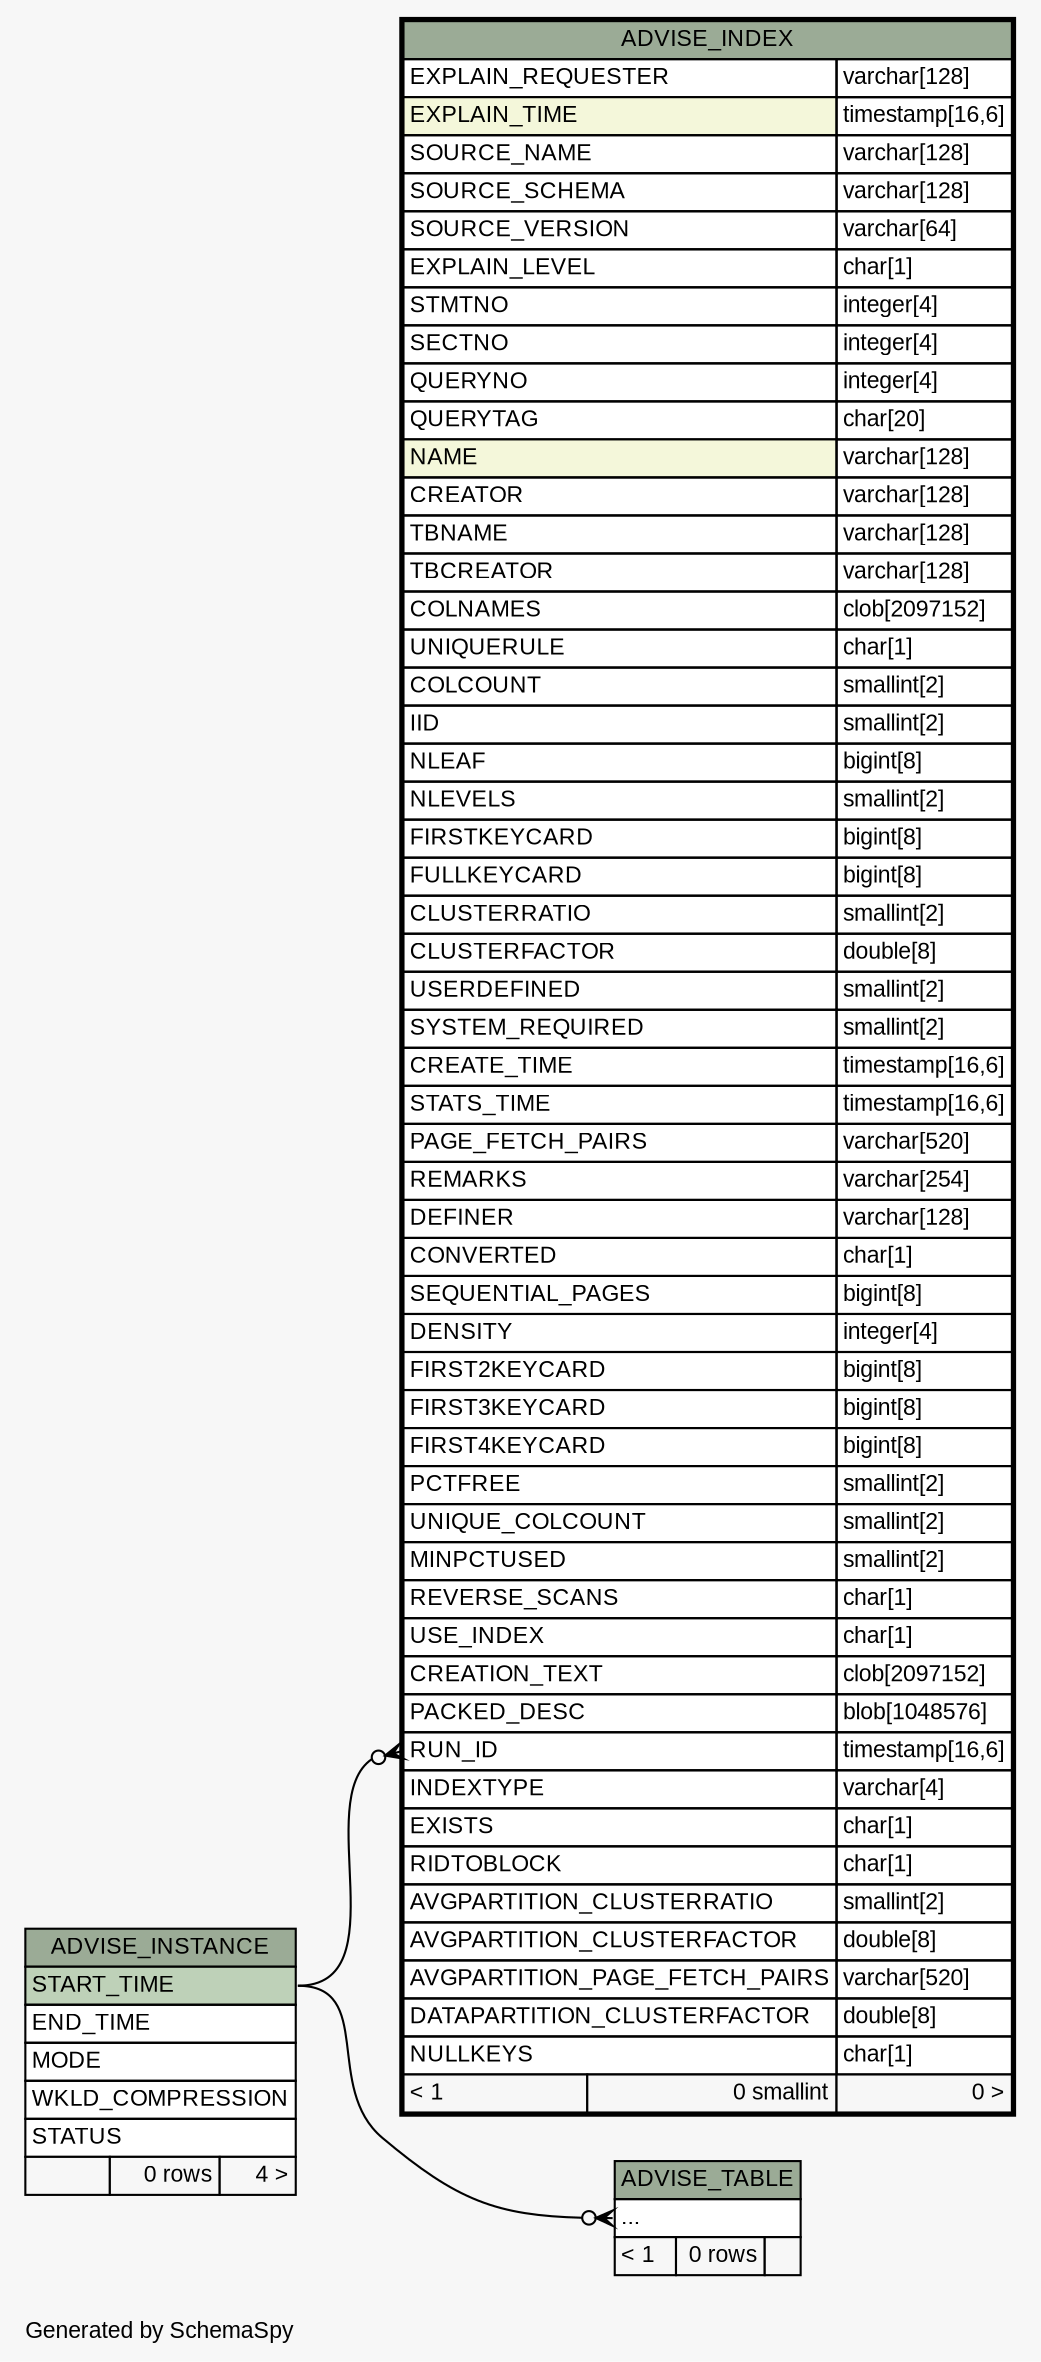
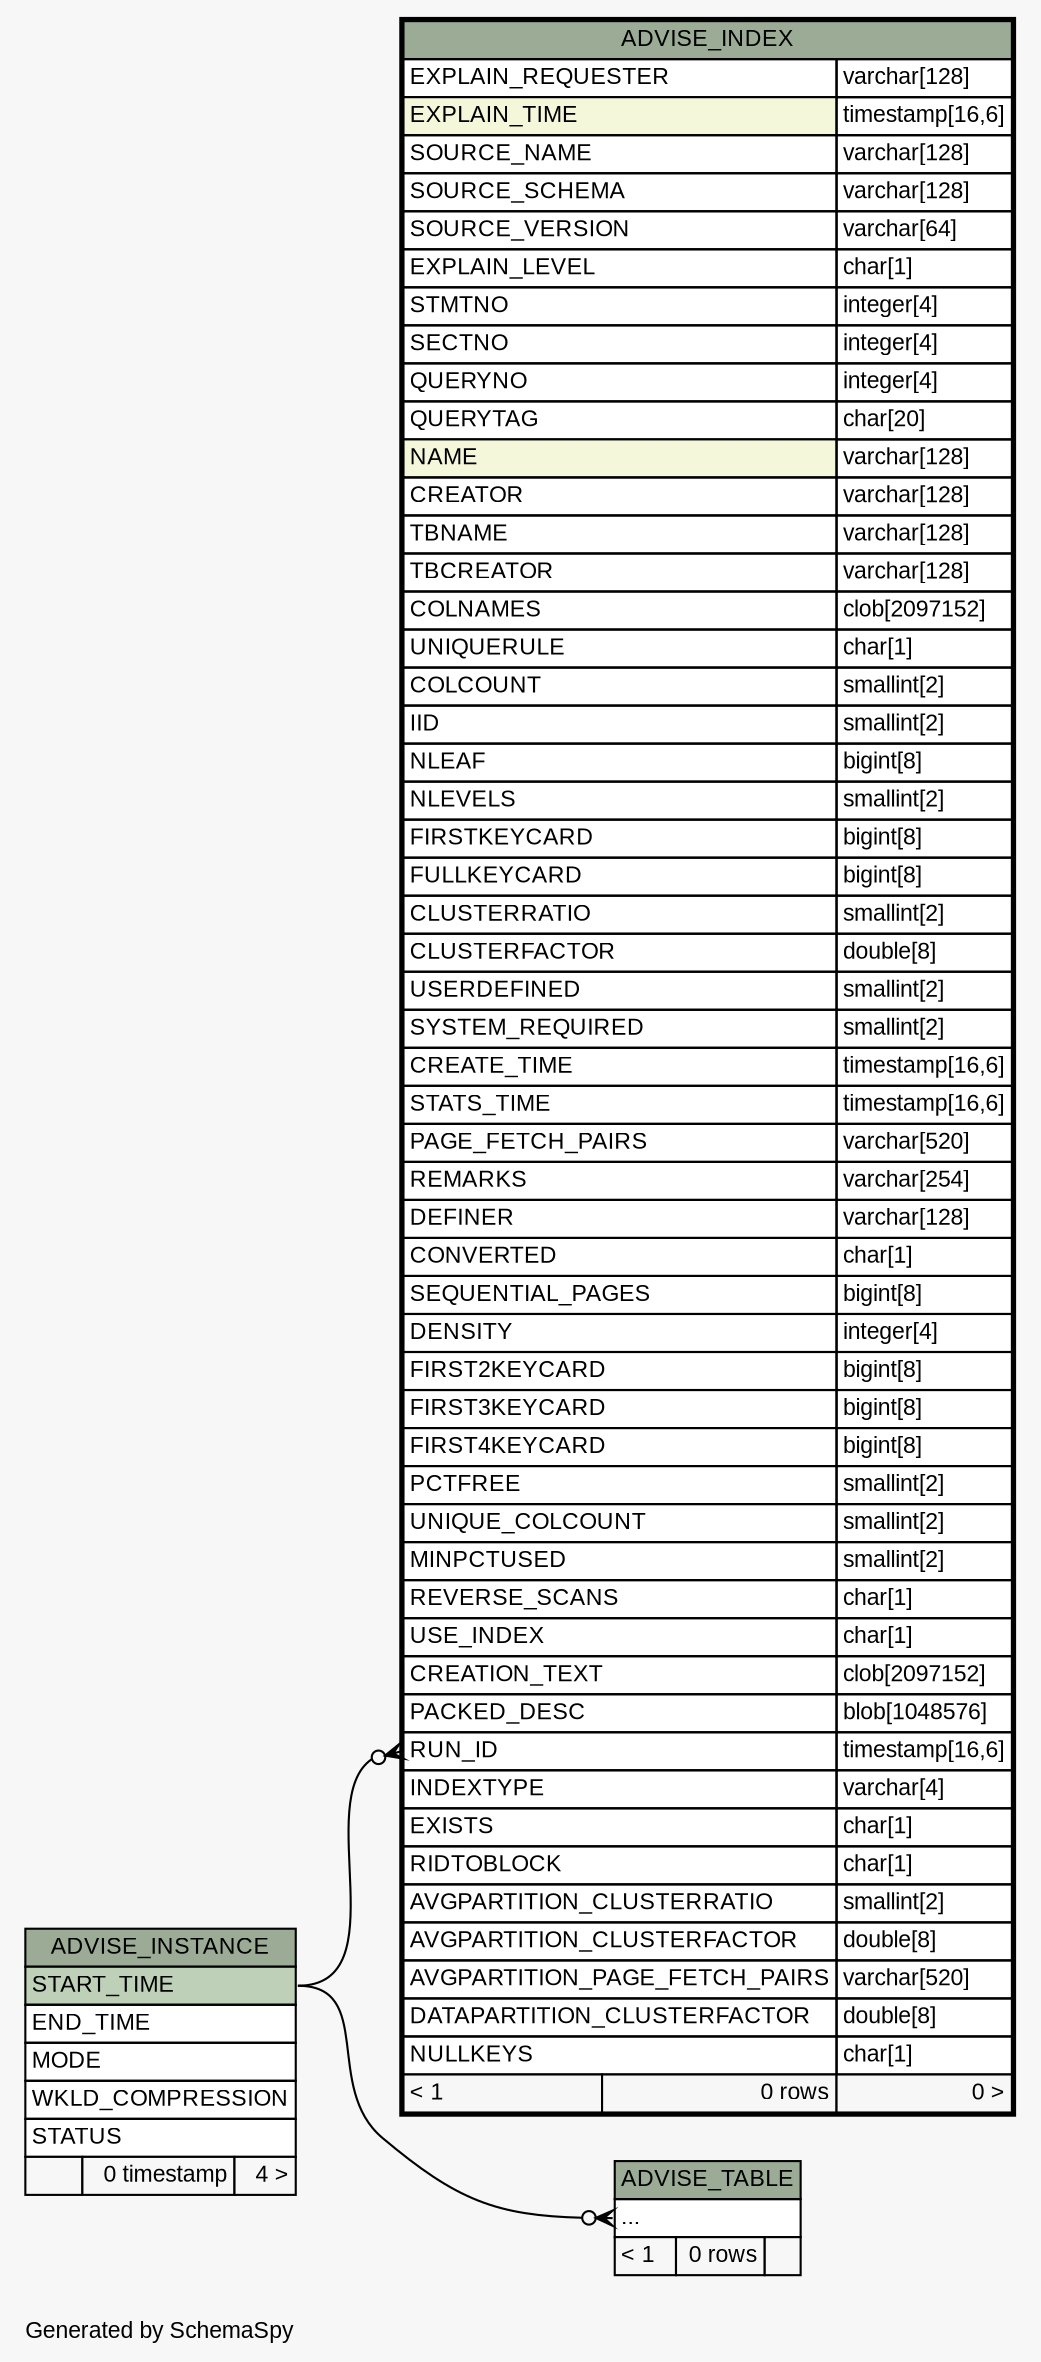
node "ADVISE_INDEX": text "0 smallint" -> "0 rows"
node "ADVISE_INSTANCE": text "0 rows" -> "0 timestamp"
